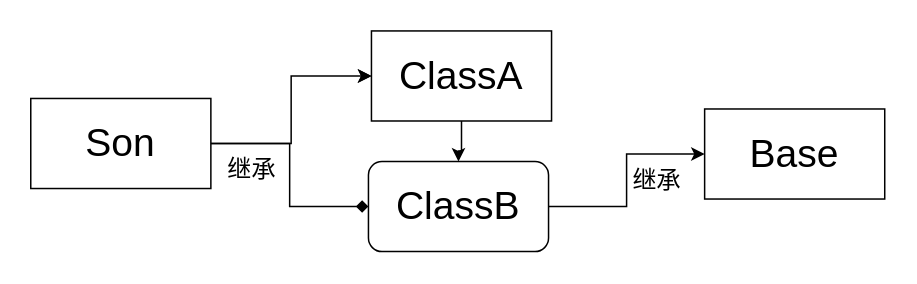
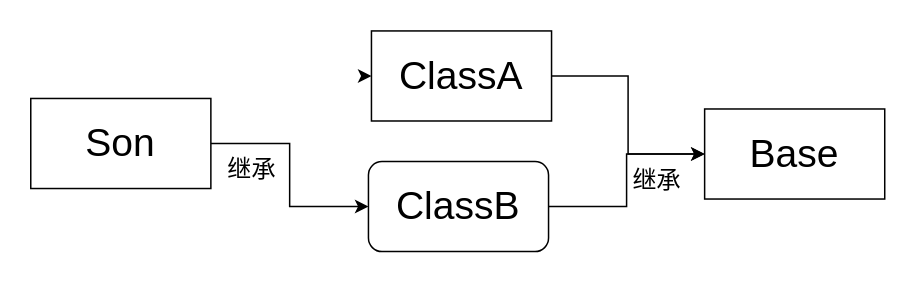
edge "Son" -> "ClassA": removed
edge "ClassA" -> "ClassB": now "ClassA" -> "Base"
edge "Son" -> "ClassB": arrowhead diamond -> classic
